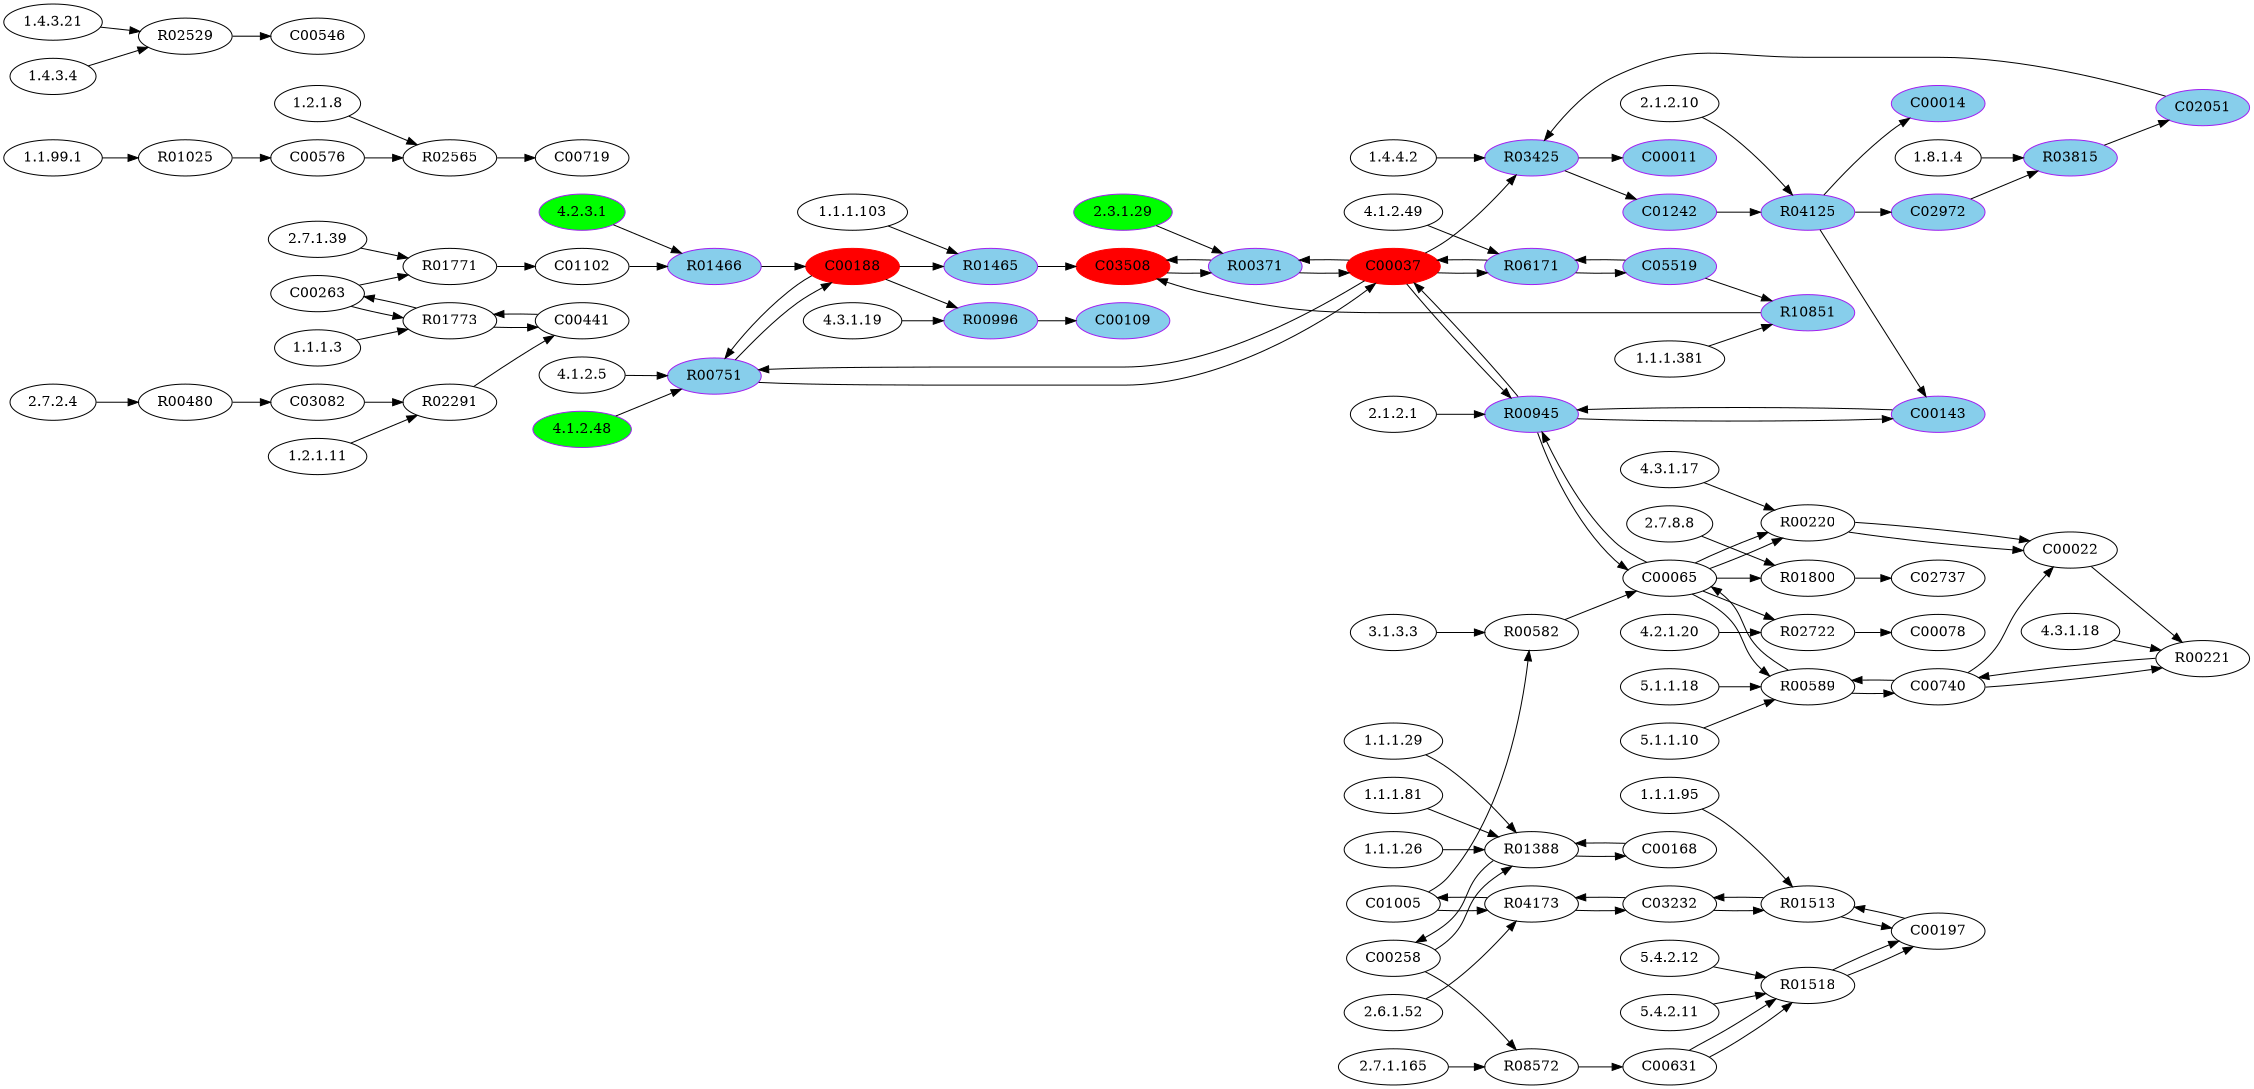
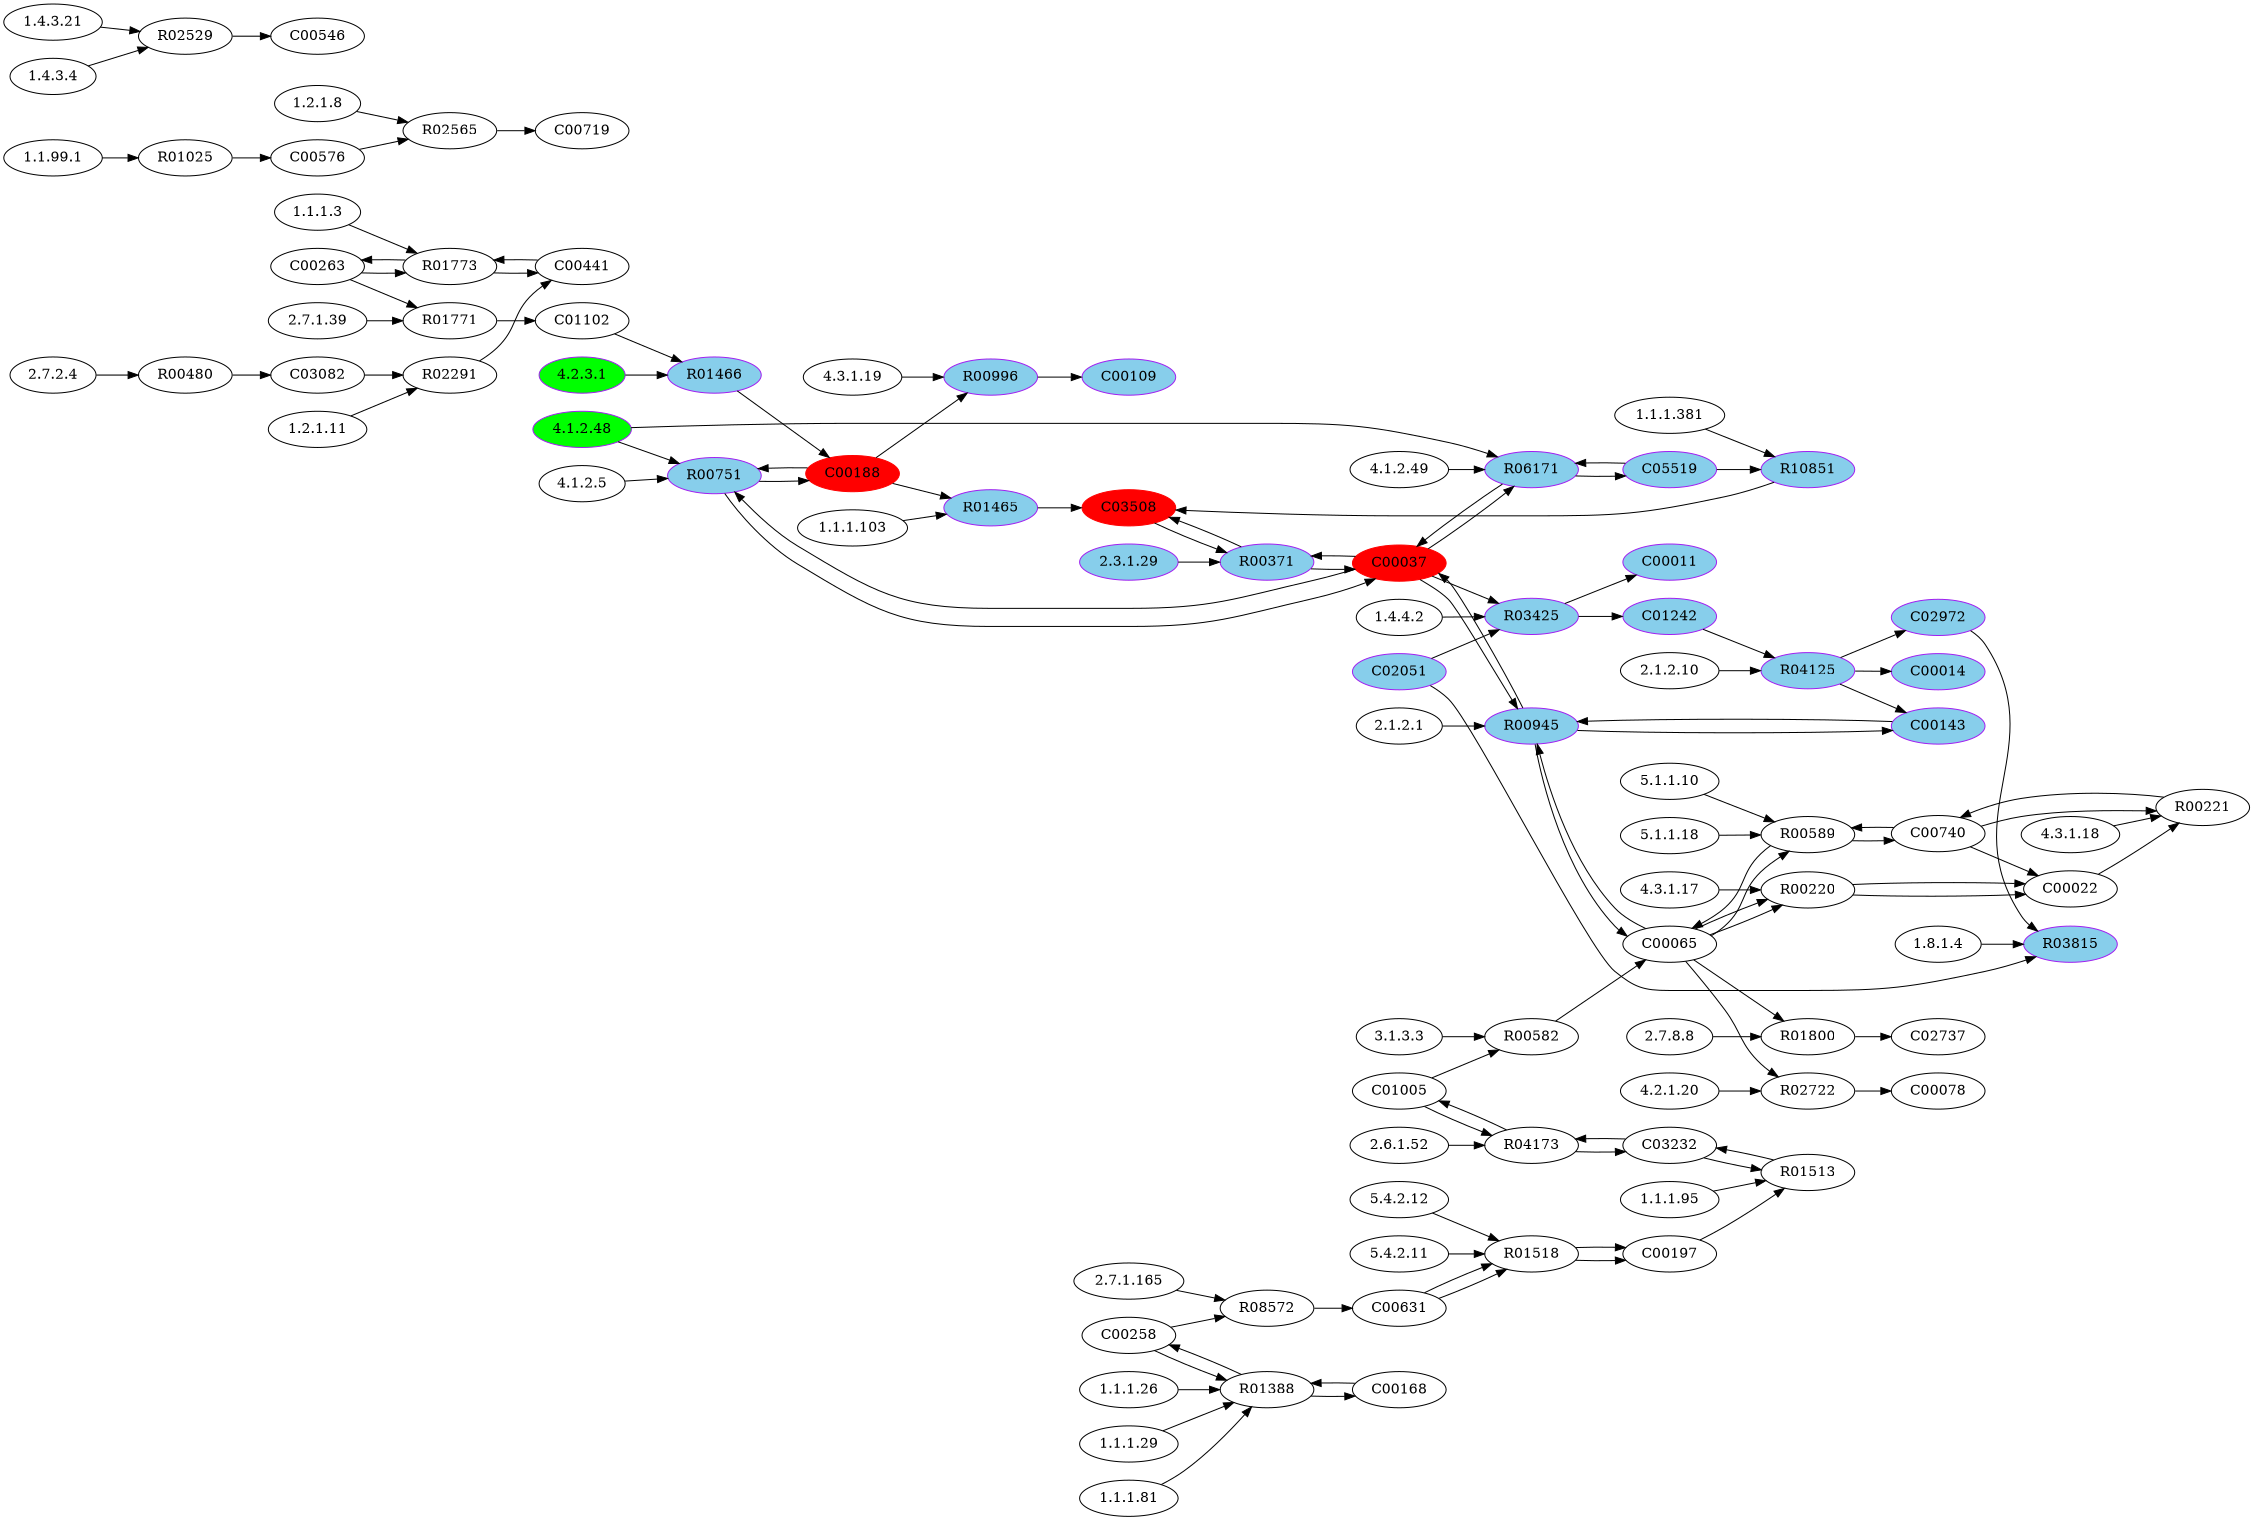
edge "R03815" -> "C02051": reversed
node "2.3.1.29": fillcolor green -> skyblue
edge "4.1.2.48" -> "R06171": added
edge "R01513" -> "C00197": removed
